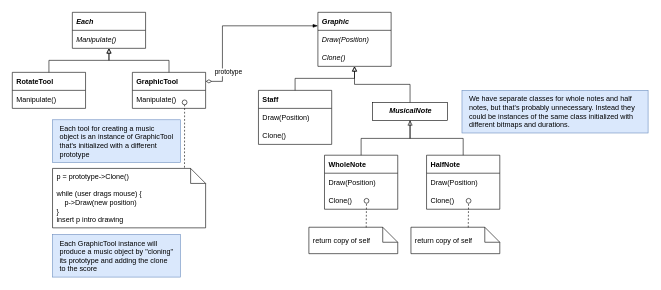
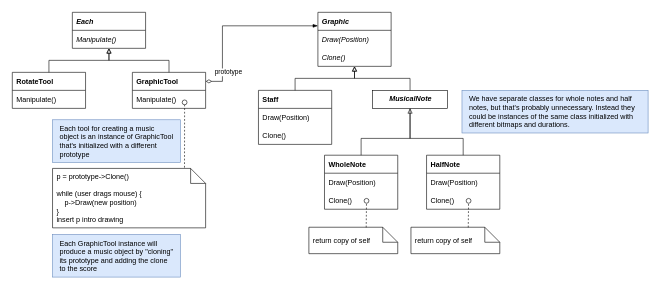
node "MusicalNote": moved (410, 111) -> (410, 99)
